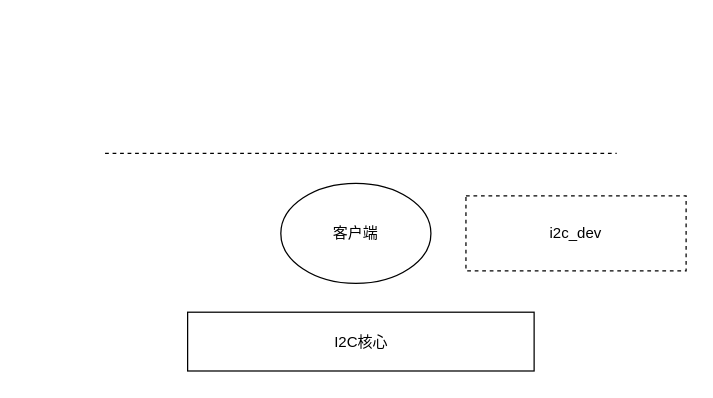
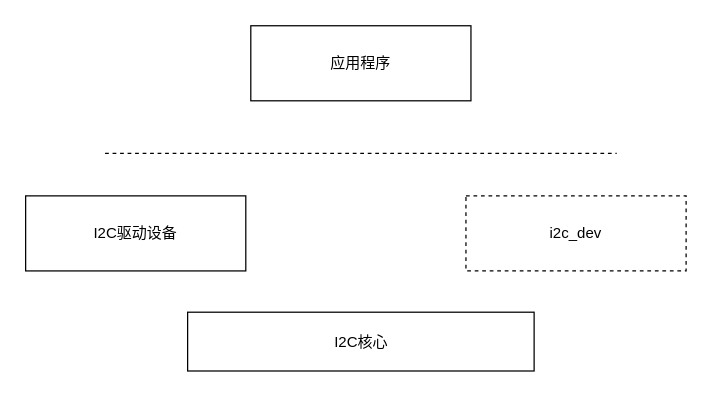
node "应用程序": added
node "I2C驱动设备": added
node "客户端": removed
